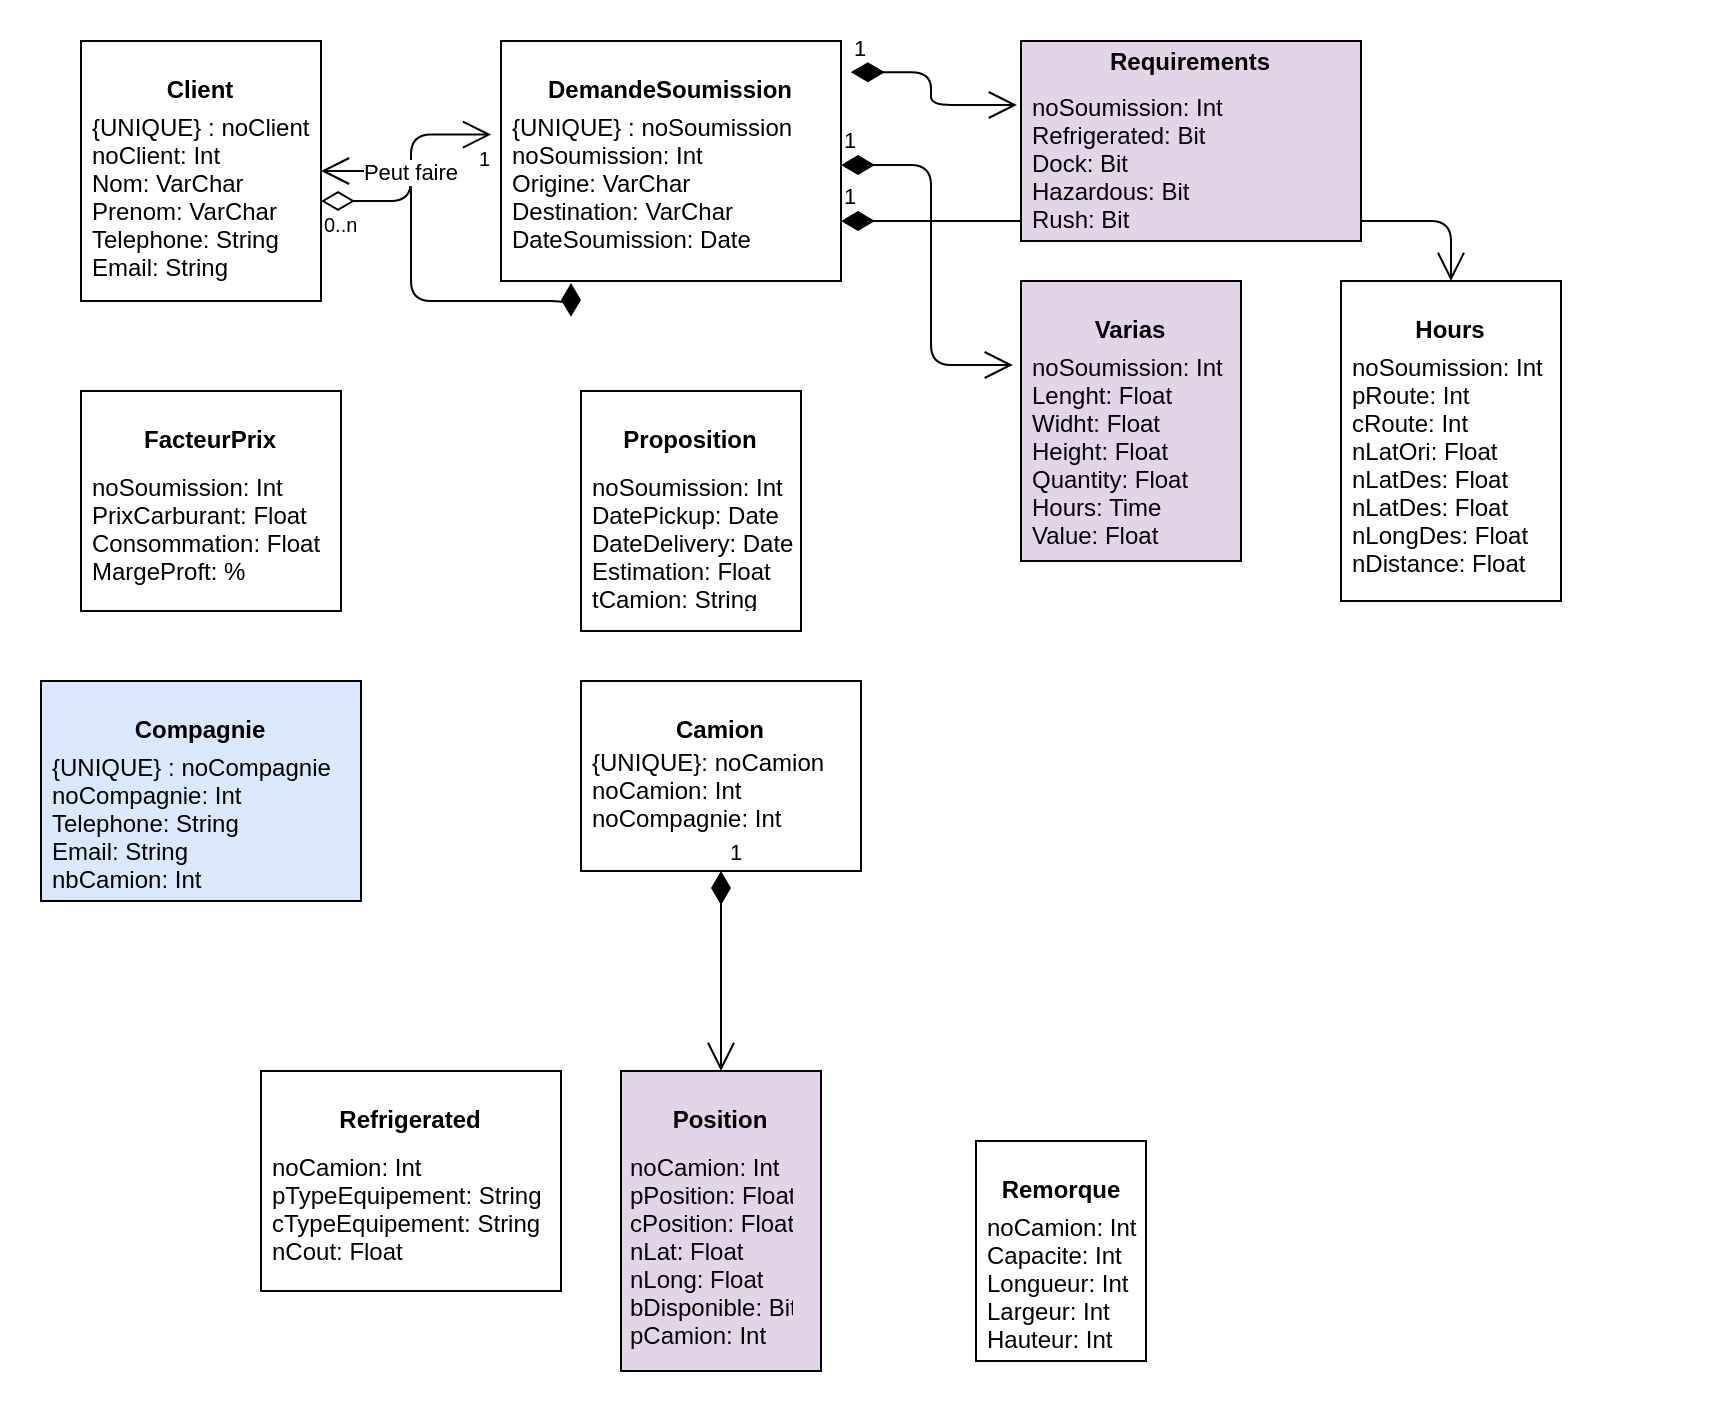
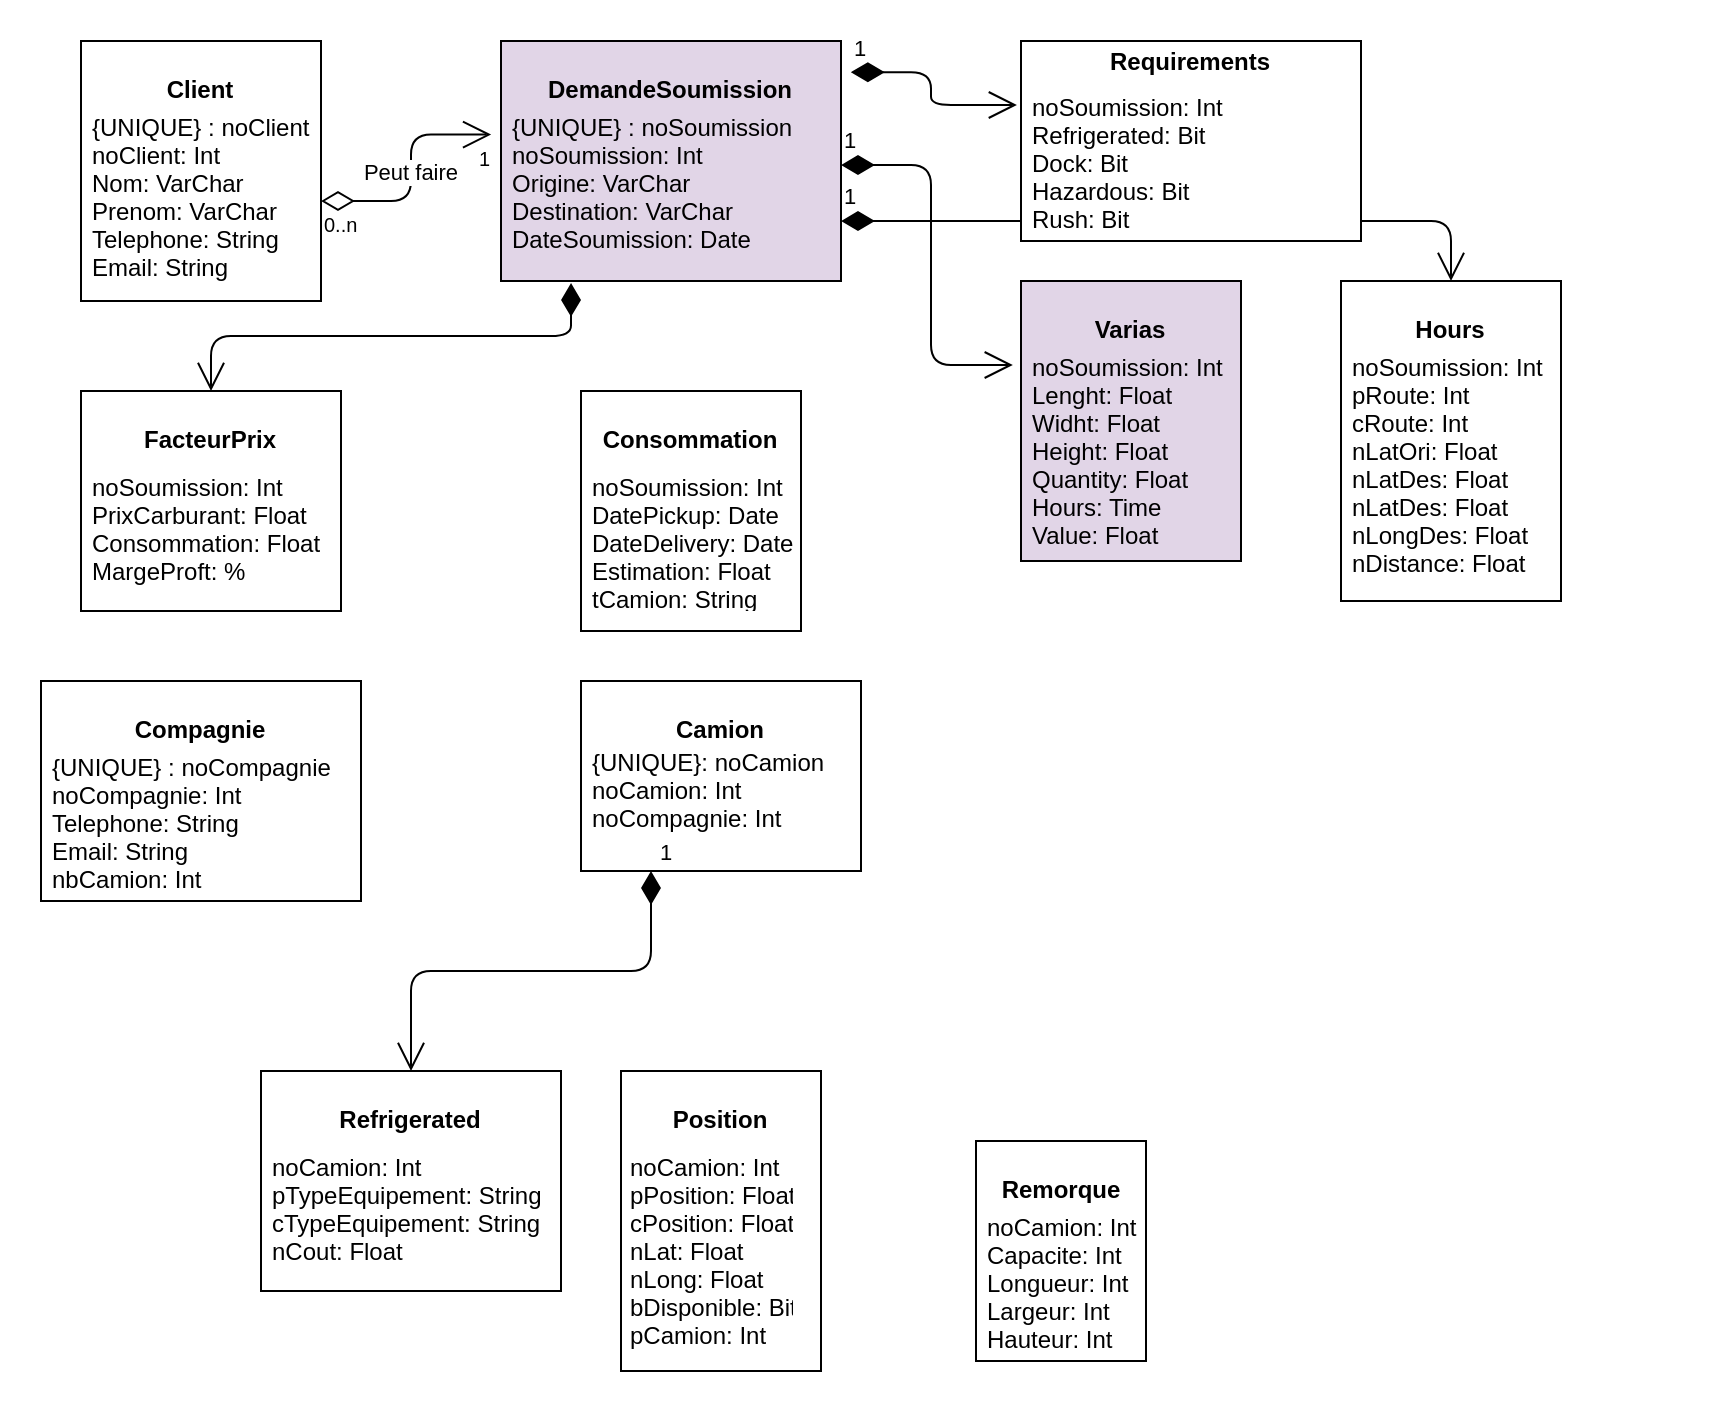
node "Requirements": fillcolor #e1d5e7 -> #ffffff
node "DemandeSoumission": fillcolor #ffffff -> #e1d5e7
edge "DemandeSoumission" -- "Client": now "DemandeSoumission" -- "FacteurPrix"
node "Proposition": label "Proposition" -> "Consommation"
node "Compagnie": fillcolor #dae8fc -> #ffffff
edge "Camion" -- "Refrigerated": added, label "1"
edge "Camion" -- "Position": removed, label "1"
node "Position": fillcolor #e1d5e7 -> #ffffff
